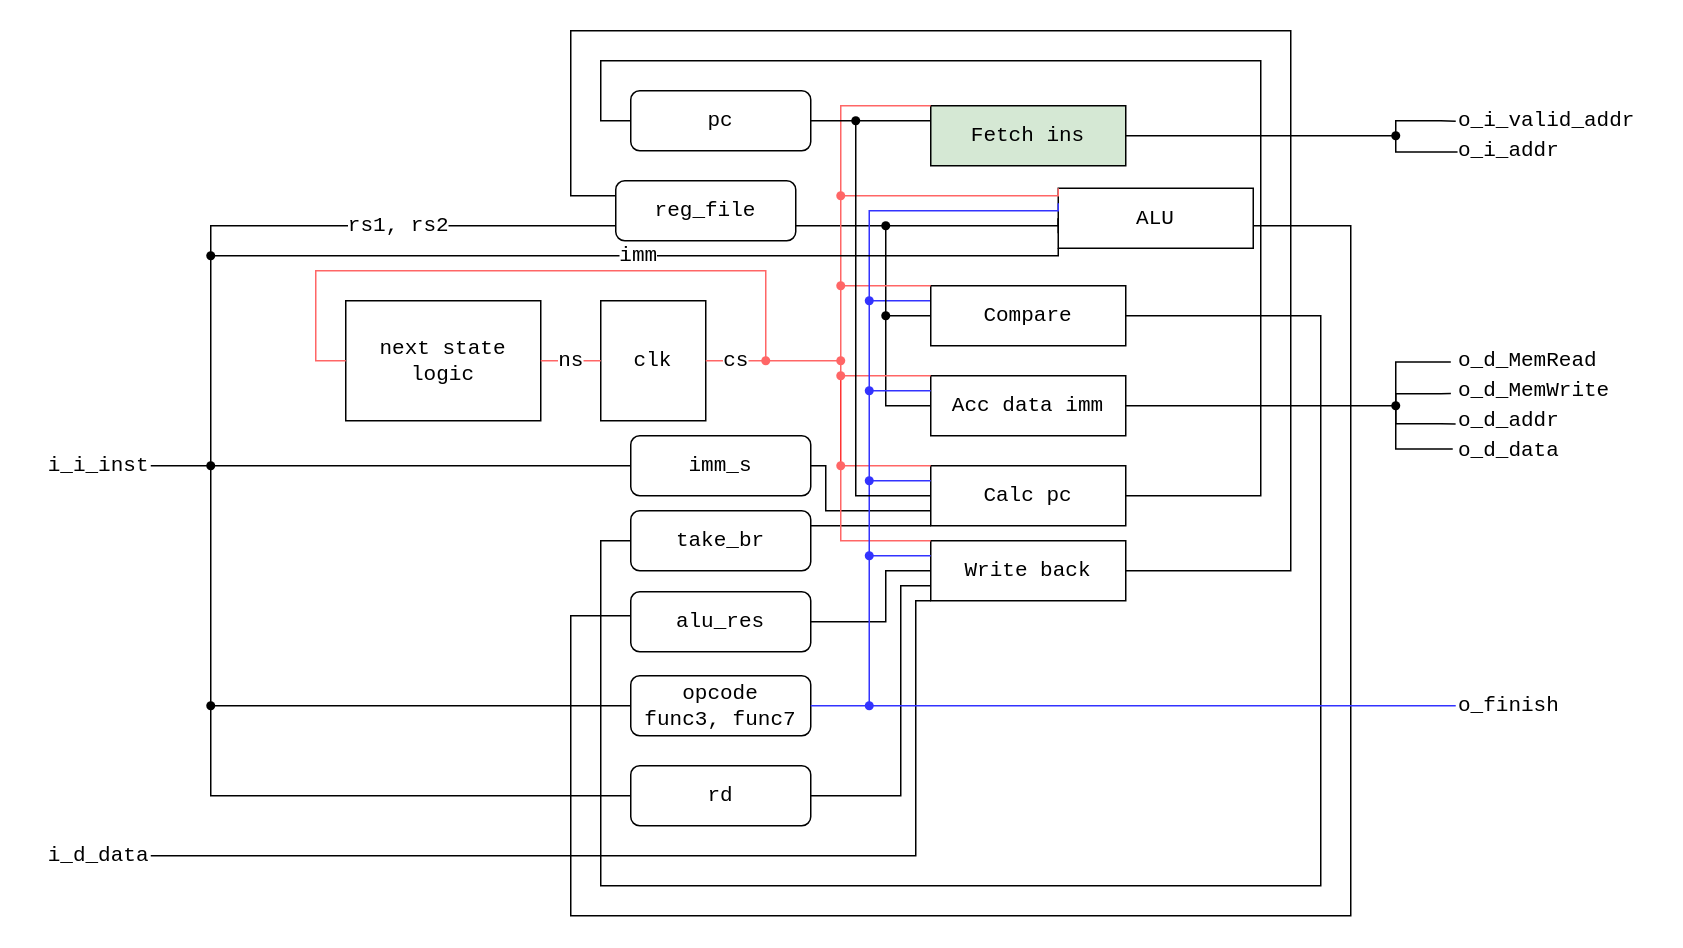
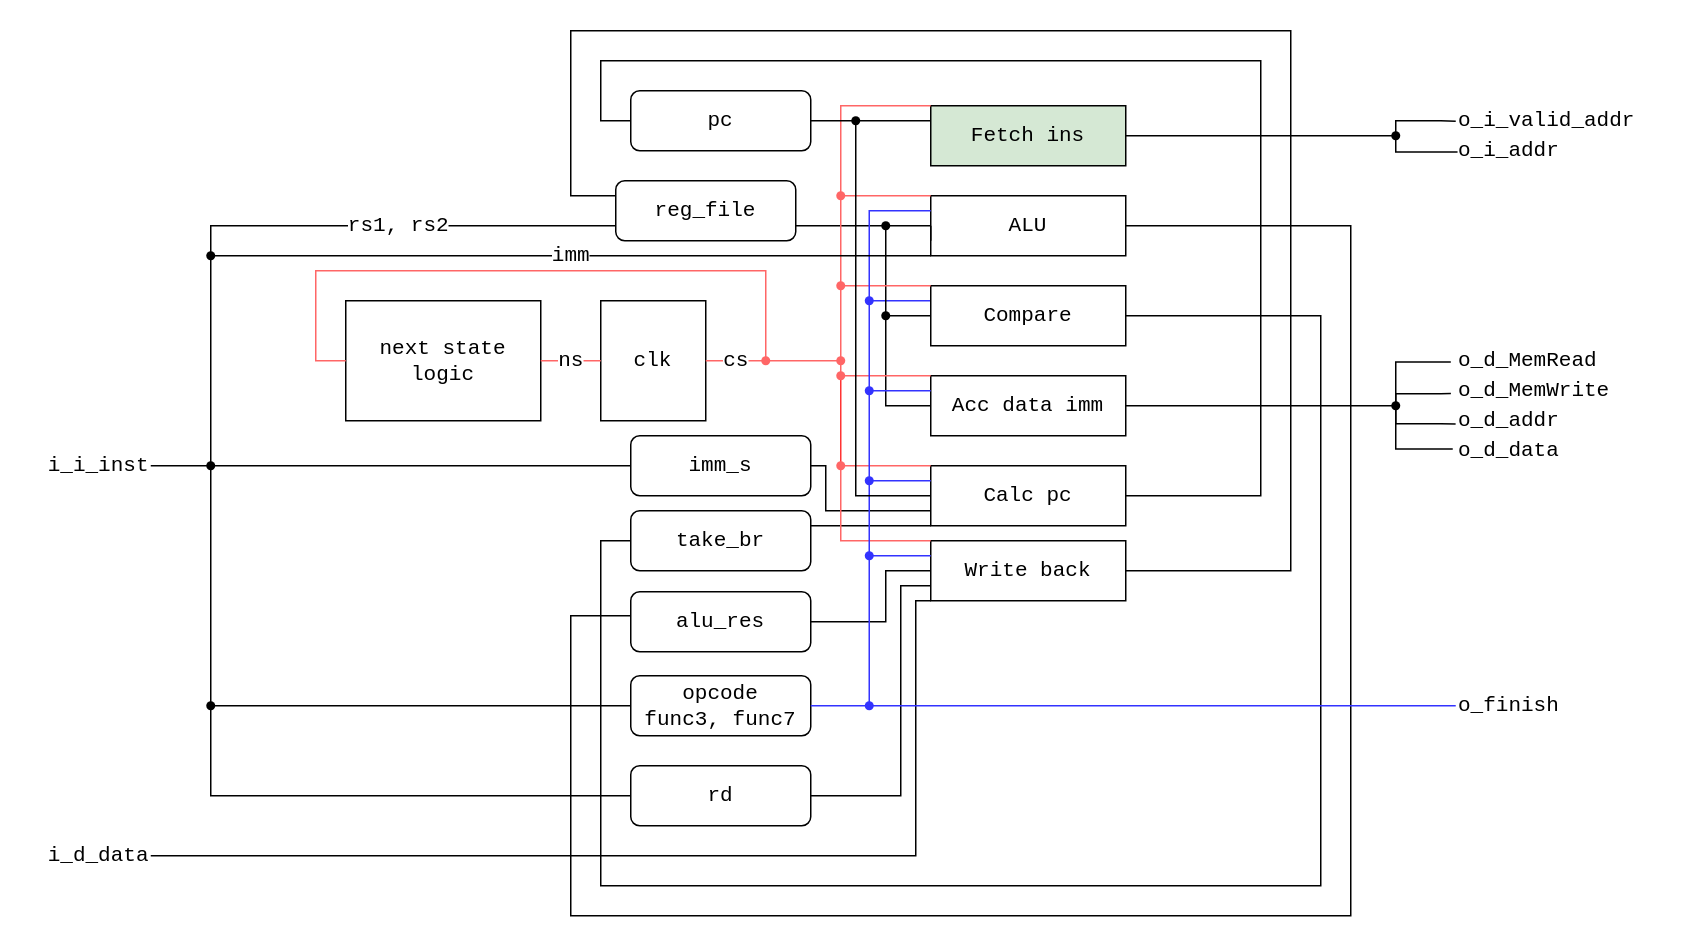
node "ALU": moved (1156, 218) -> (1028, 226)
